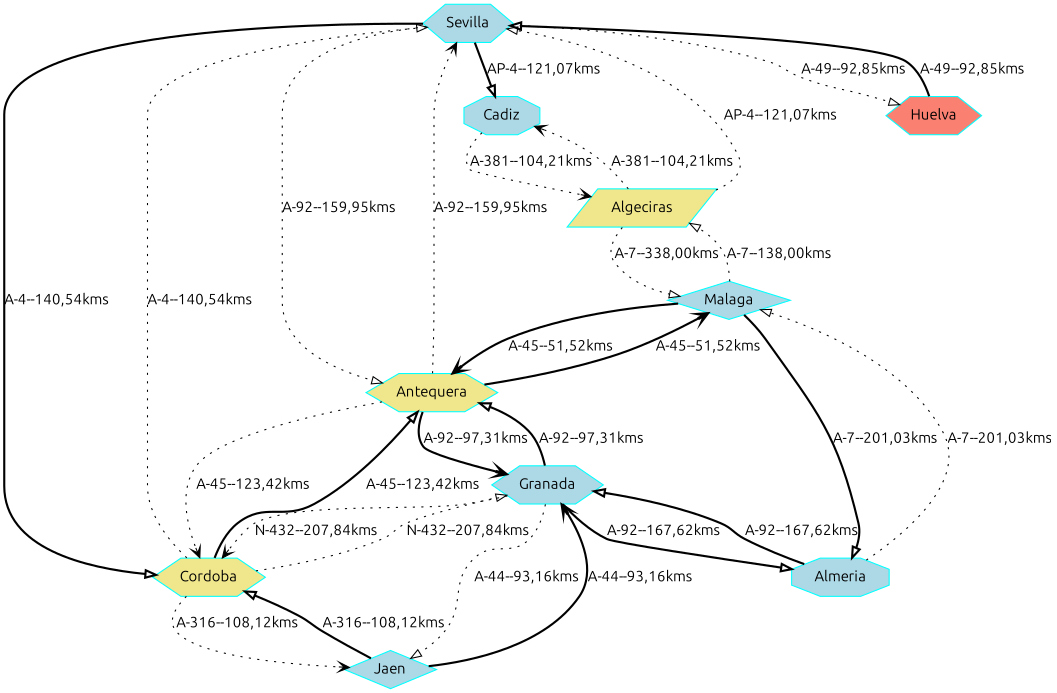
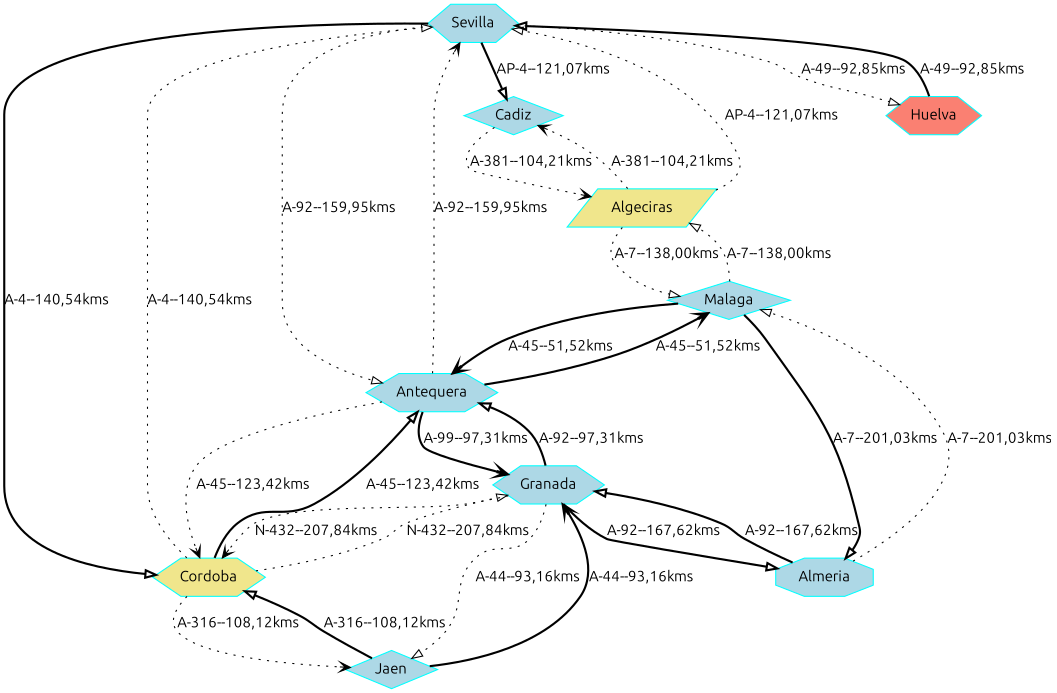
node "Cadiz": shape octagon -> diamond
edge "Algeciras" -> "Malaga": label "A-7--338,00kms" -> "A-7--138,00kms"
node "Antequera": fillcolor khaki -> lightblue
edge "Antequera" -> "Granada": label "A-92--97,31kms" -> "A-99--97,31kms"
